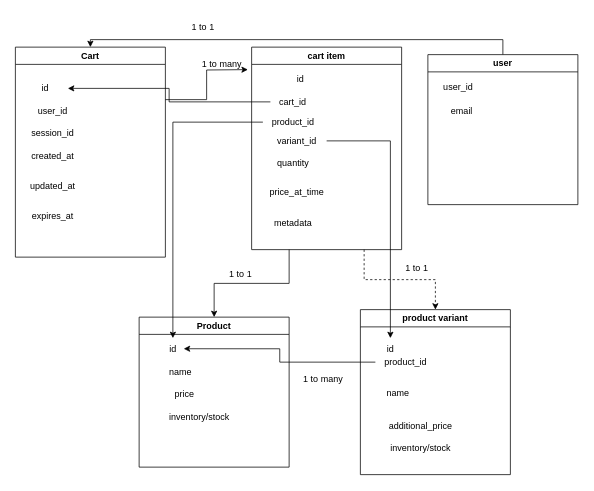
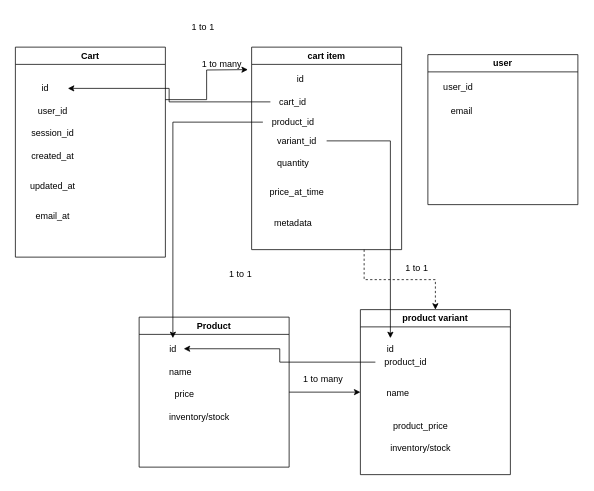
edge "user" -> "Cart": removed
node "expires_at": label "expires_at" -> "email_at"
edge "cart item" -> "Product": removed
edge "Product" -> "product variant": added
node "additional_price": label "additional_price" -> "product_price"
